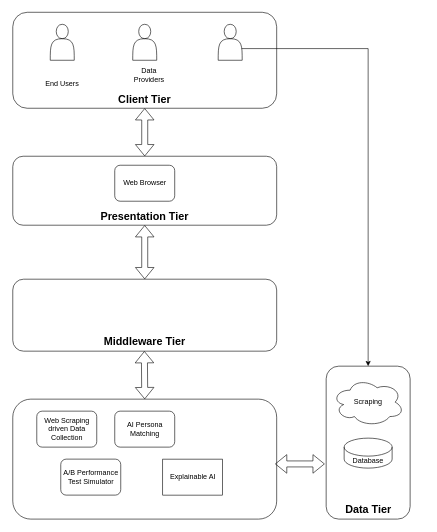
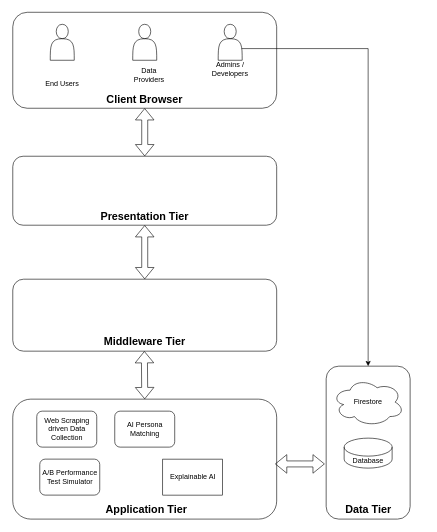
node "Admins / Developers": added
node "Client Tier": label "Client Tier" -> "Client Browser"
node "Web Browser": removed
node "Scraping": label "Scraping" -> "Firestore"
node "A/B Performance Test Simulator": moved (91, 477) -> (70, 477)
node "Application Tier": added
